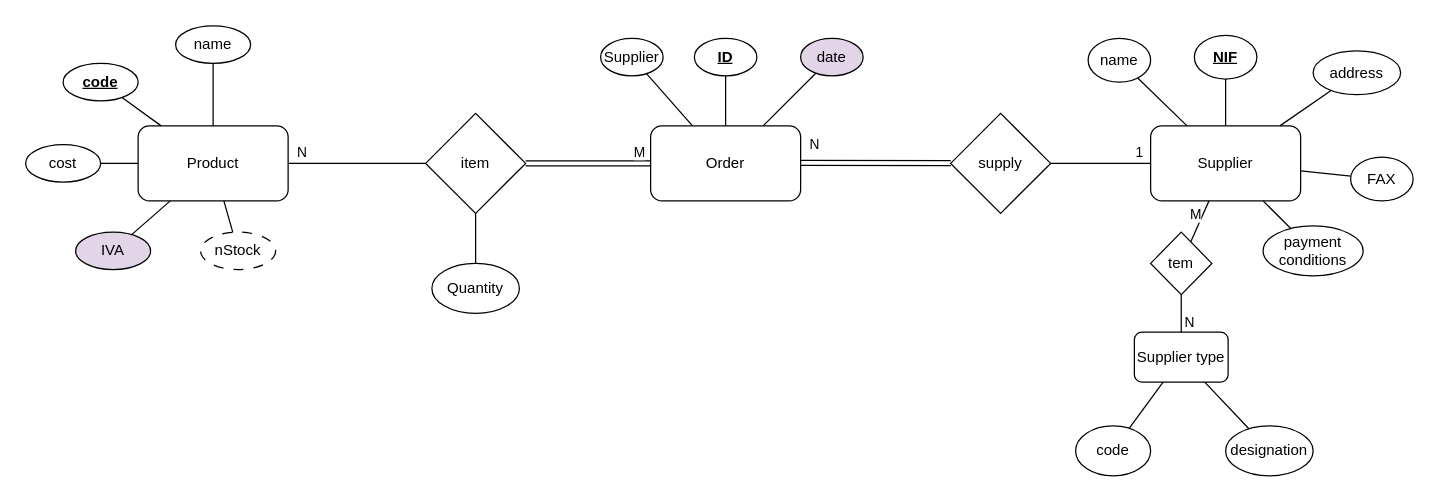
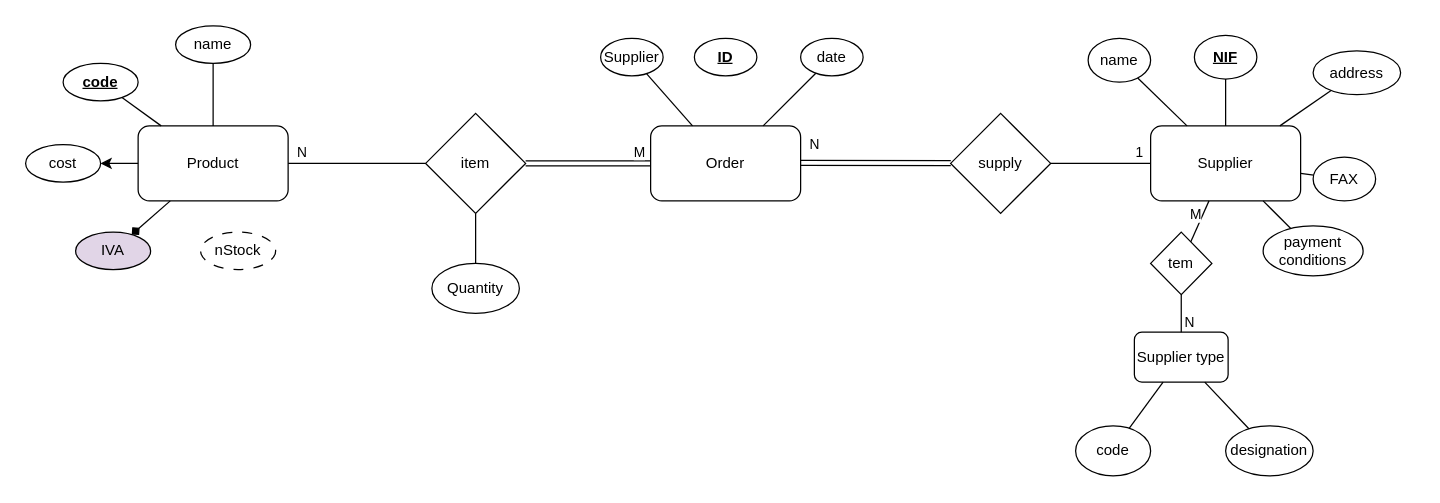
node "date": fillcolor #e1d5e7 -> #ffffff
edge "ID" -- "Order": removed
edge "cost" -- "Product": arrowhead none -> classic
node "FAX": moved (1382, 179) -> (1344, 179)
edge "Product" -- "nStock": removed
edge "Product" -- "IVA": arrowhead none -> diamond
